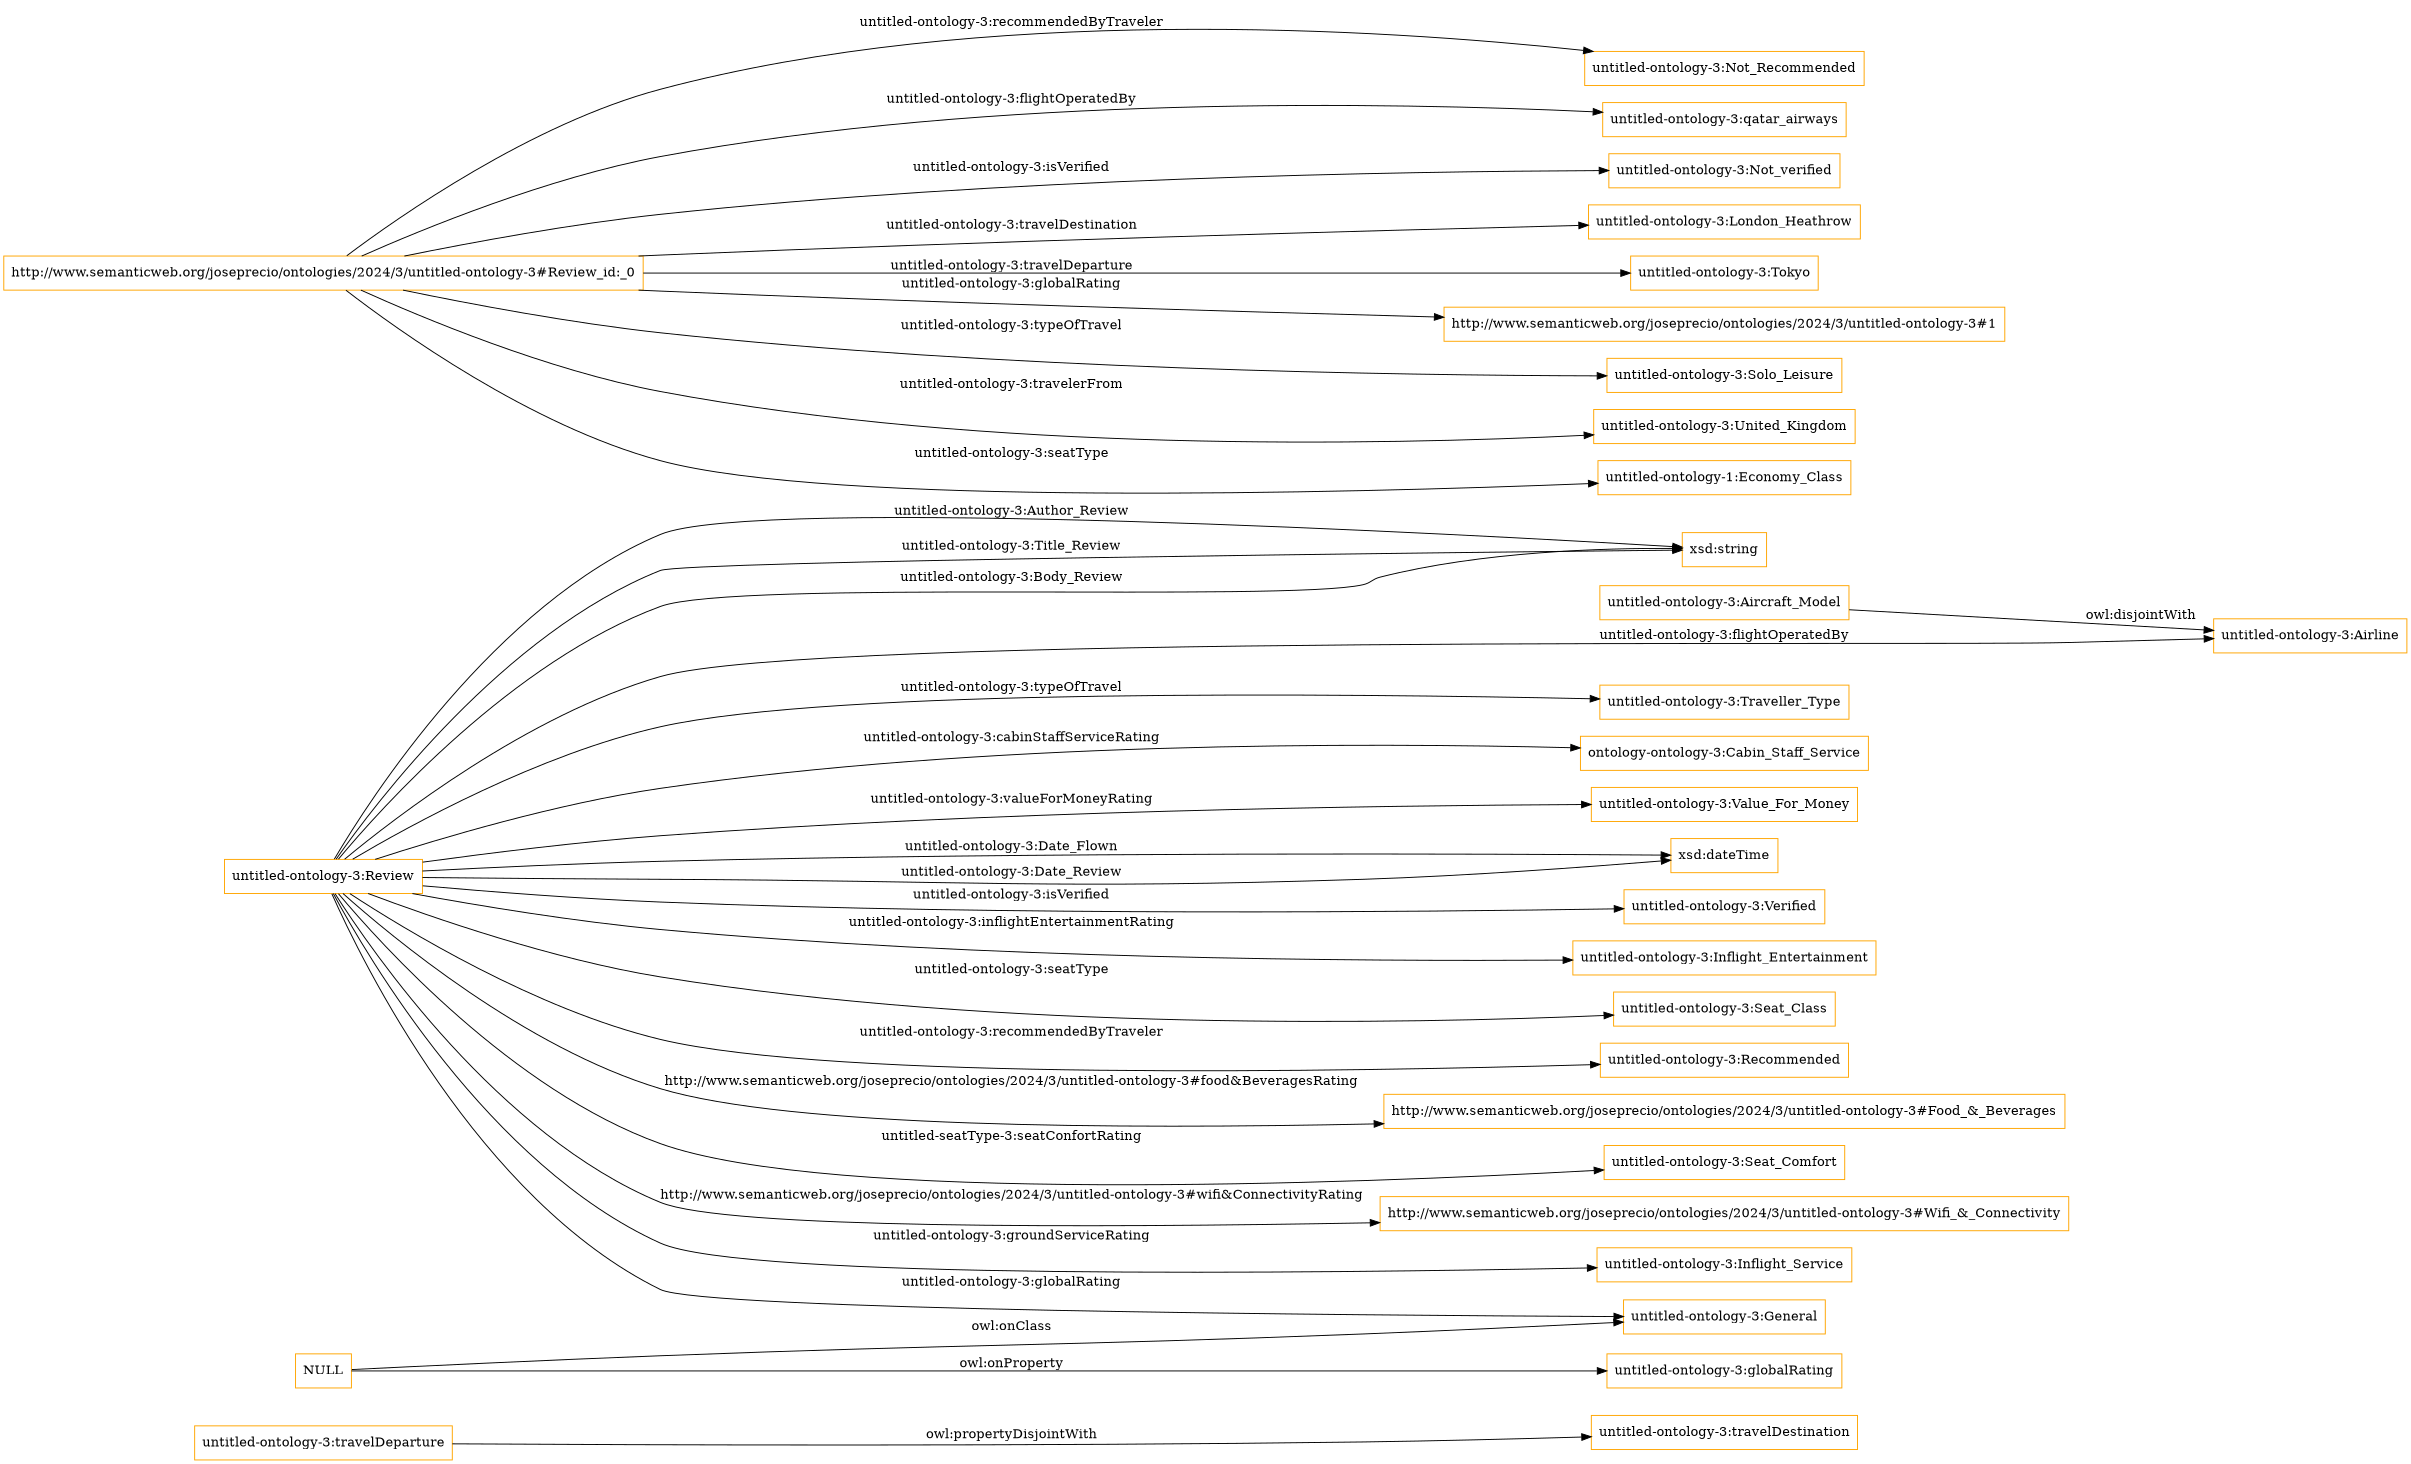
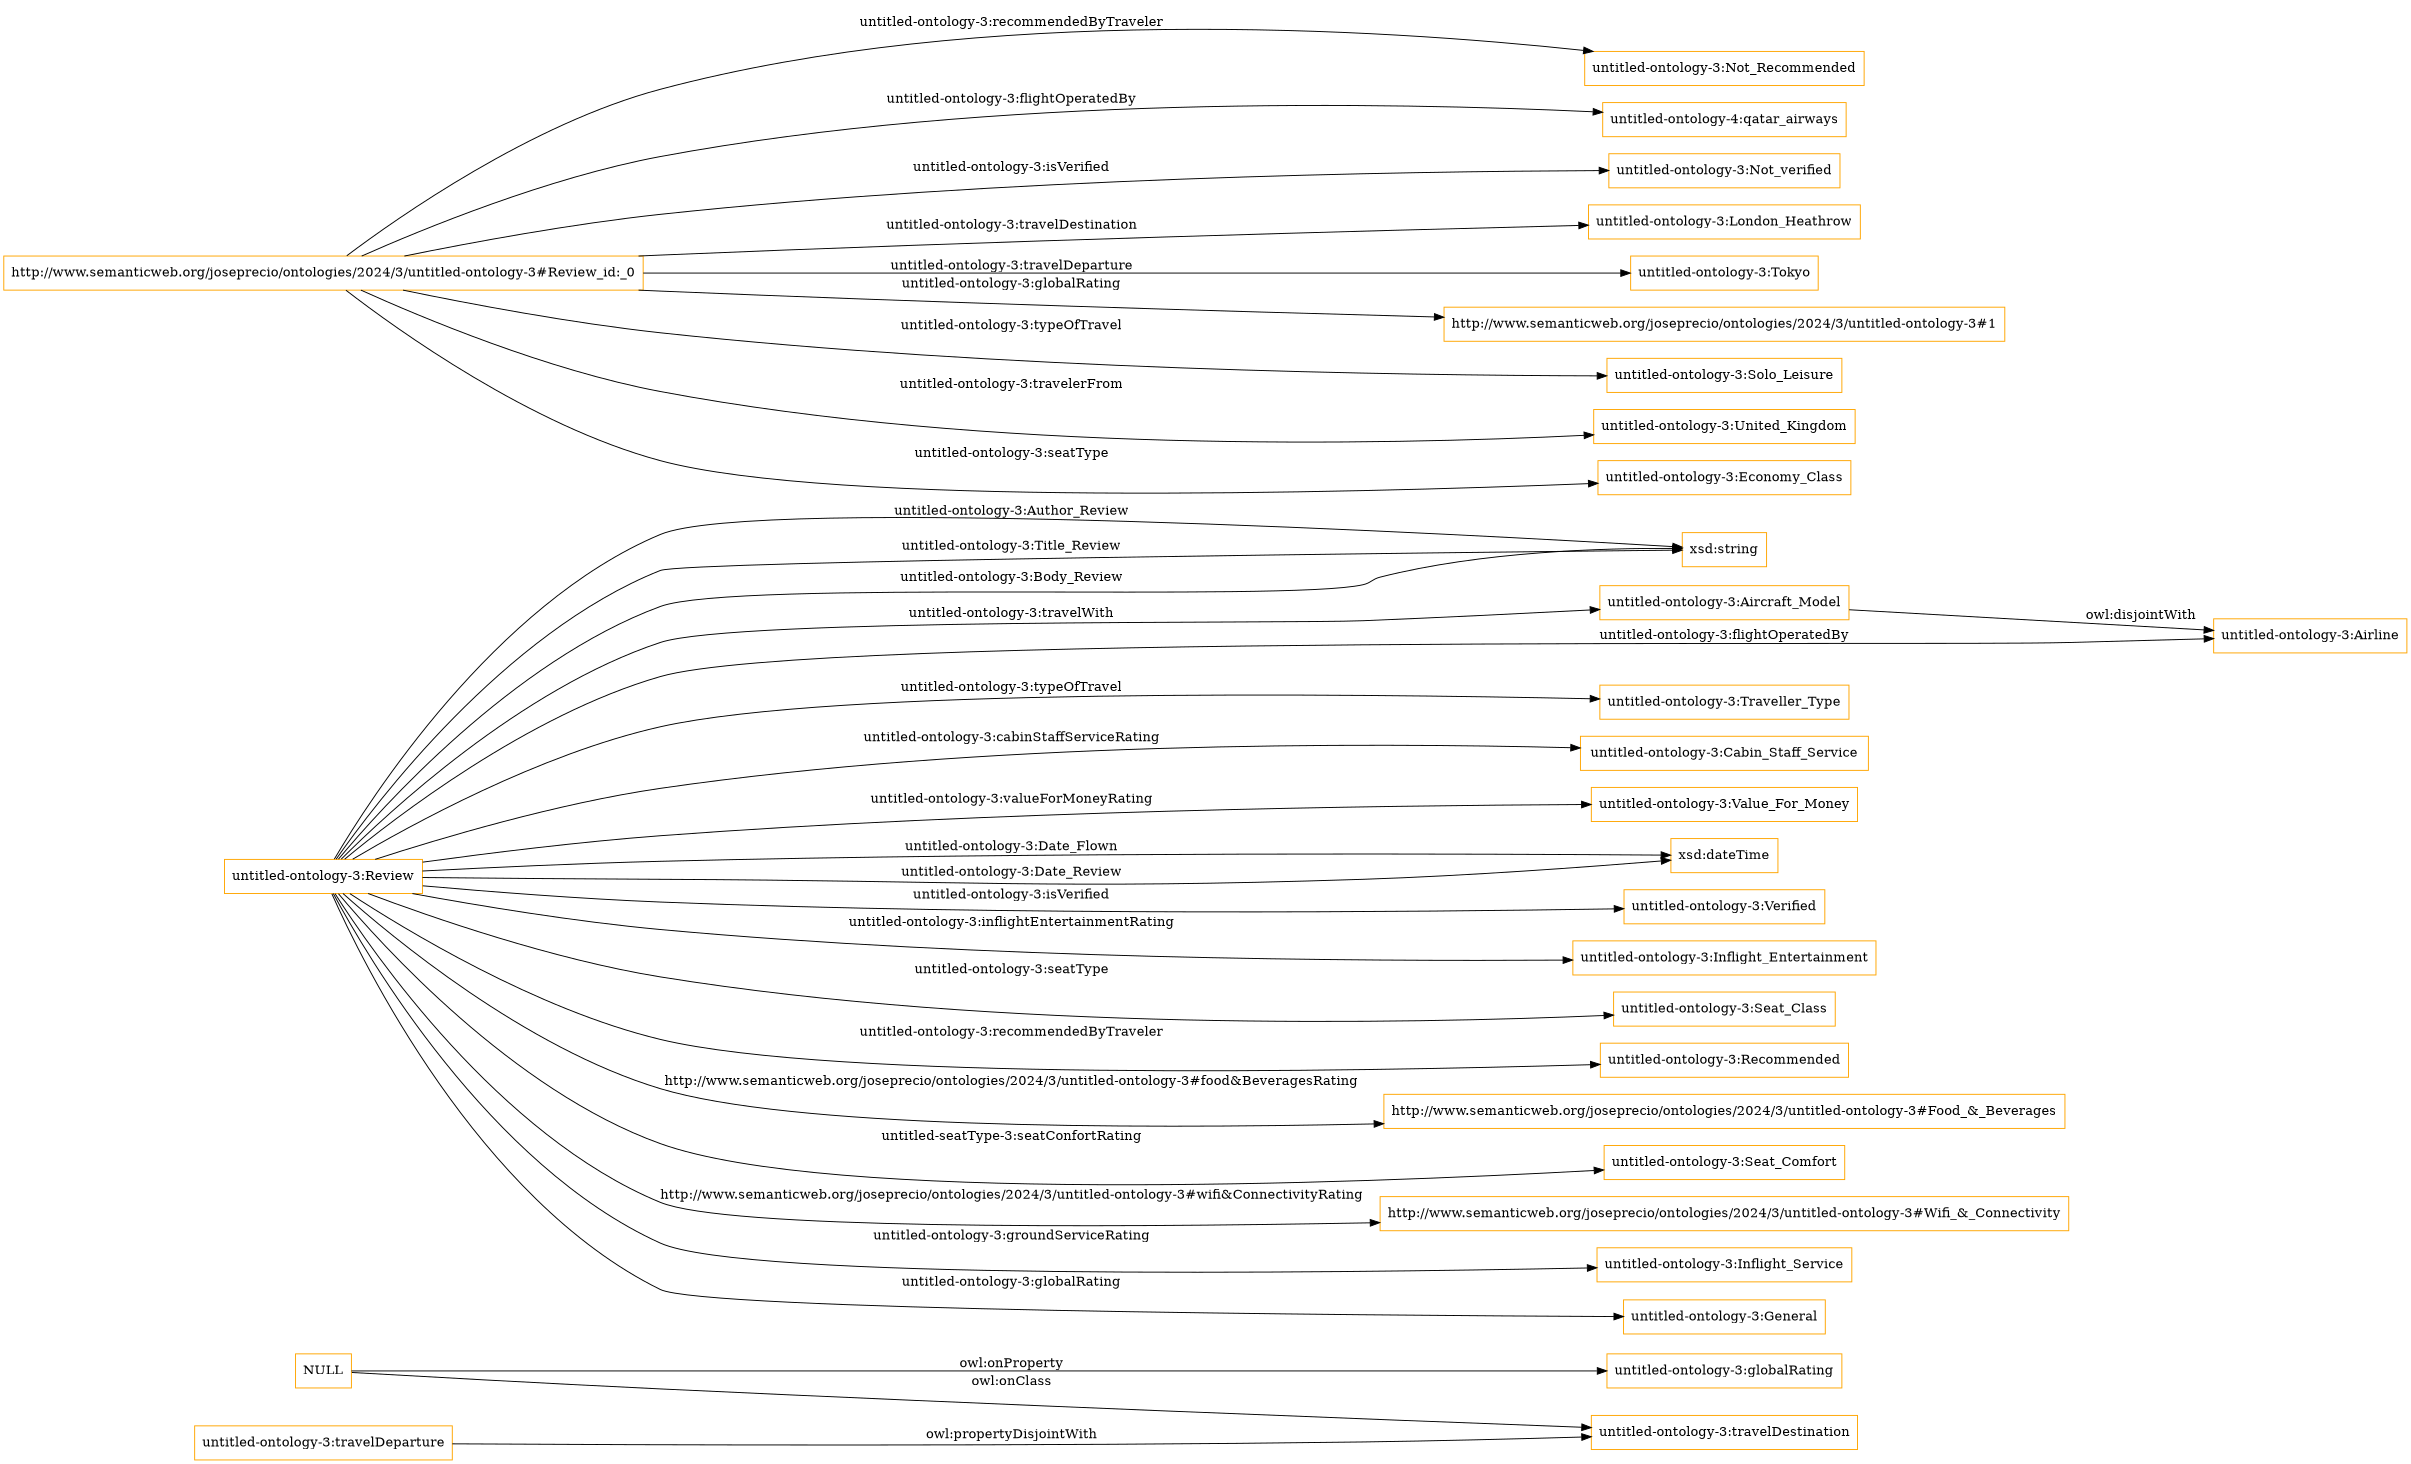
node "untitled-ontology-3:qatar_airways": label "untitled-ontology-3:qatar_airways" -> "untitled-ontology-4:qatar_airways"
node "untitled-ontology-1:Economy_Class": label "untitled-ontology-1:Economy_Class" -> "untitled-ontology-3:Economy_Class"
edge "untitled-ontology-3:Review" -> "untitled-ontology-3:Aircraft_Model": added, label "untitled-ontology-3:travelWith"
node "ontology-ontology-3:Cabin_Staff_Service": label "ontology-ontology-3:Cabin_Staff_Service" -> "untitled-ontology-3:Cabin_Staff_Service"
edge "NULL" -> "untitled-ontology-3:General": now "NULL" -> "untitled-ontology-3:travelDestination"
